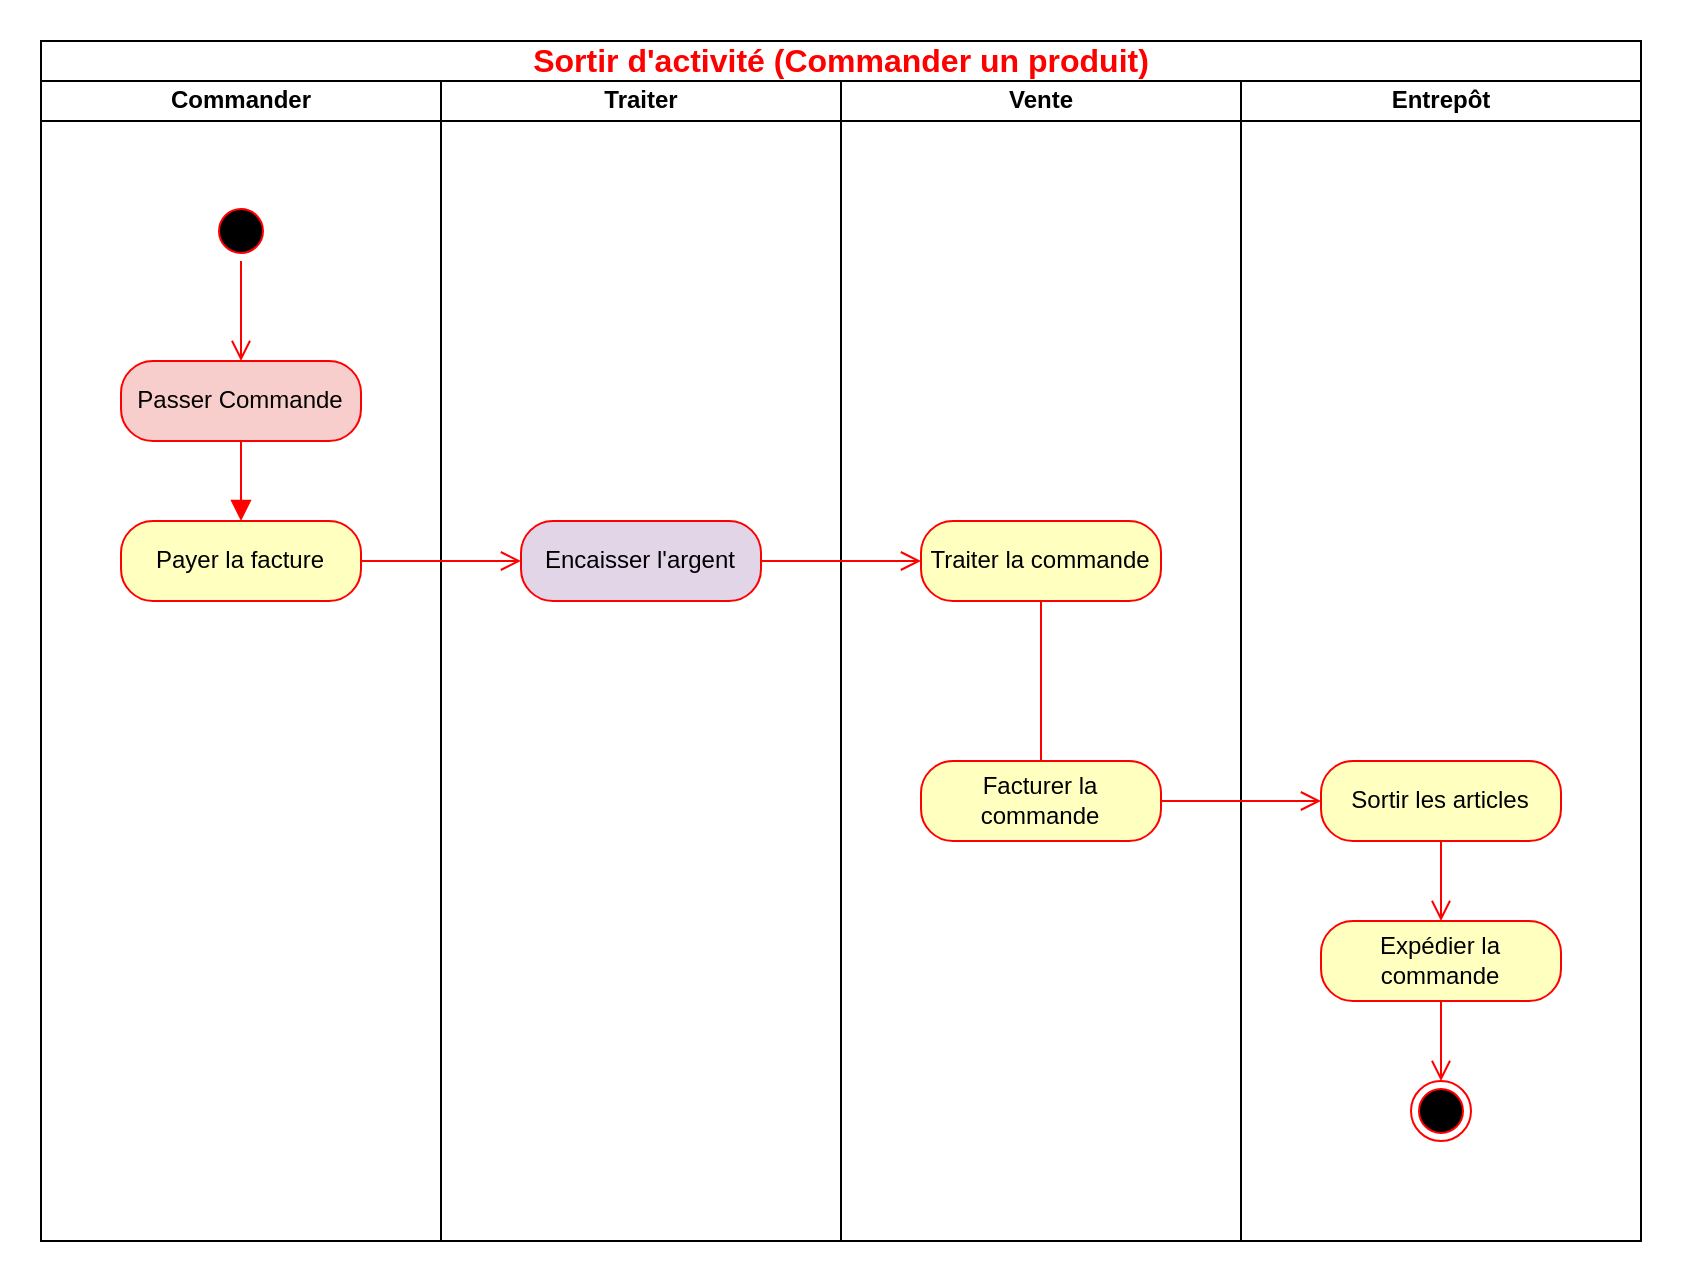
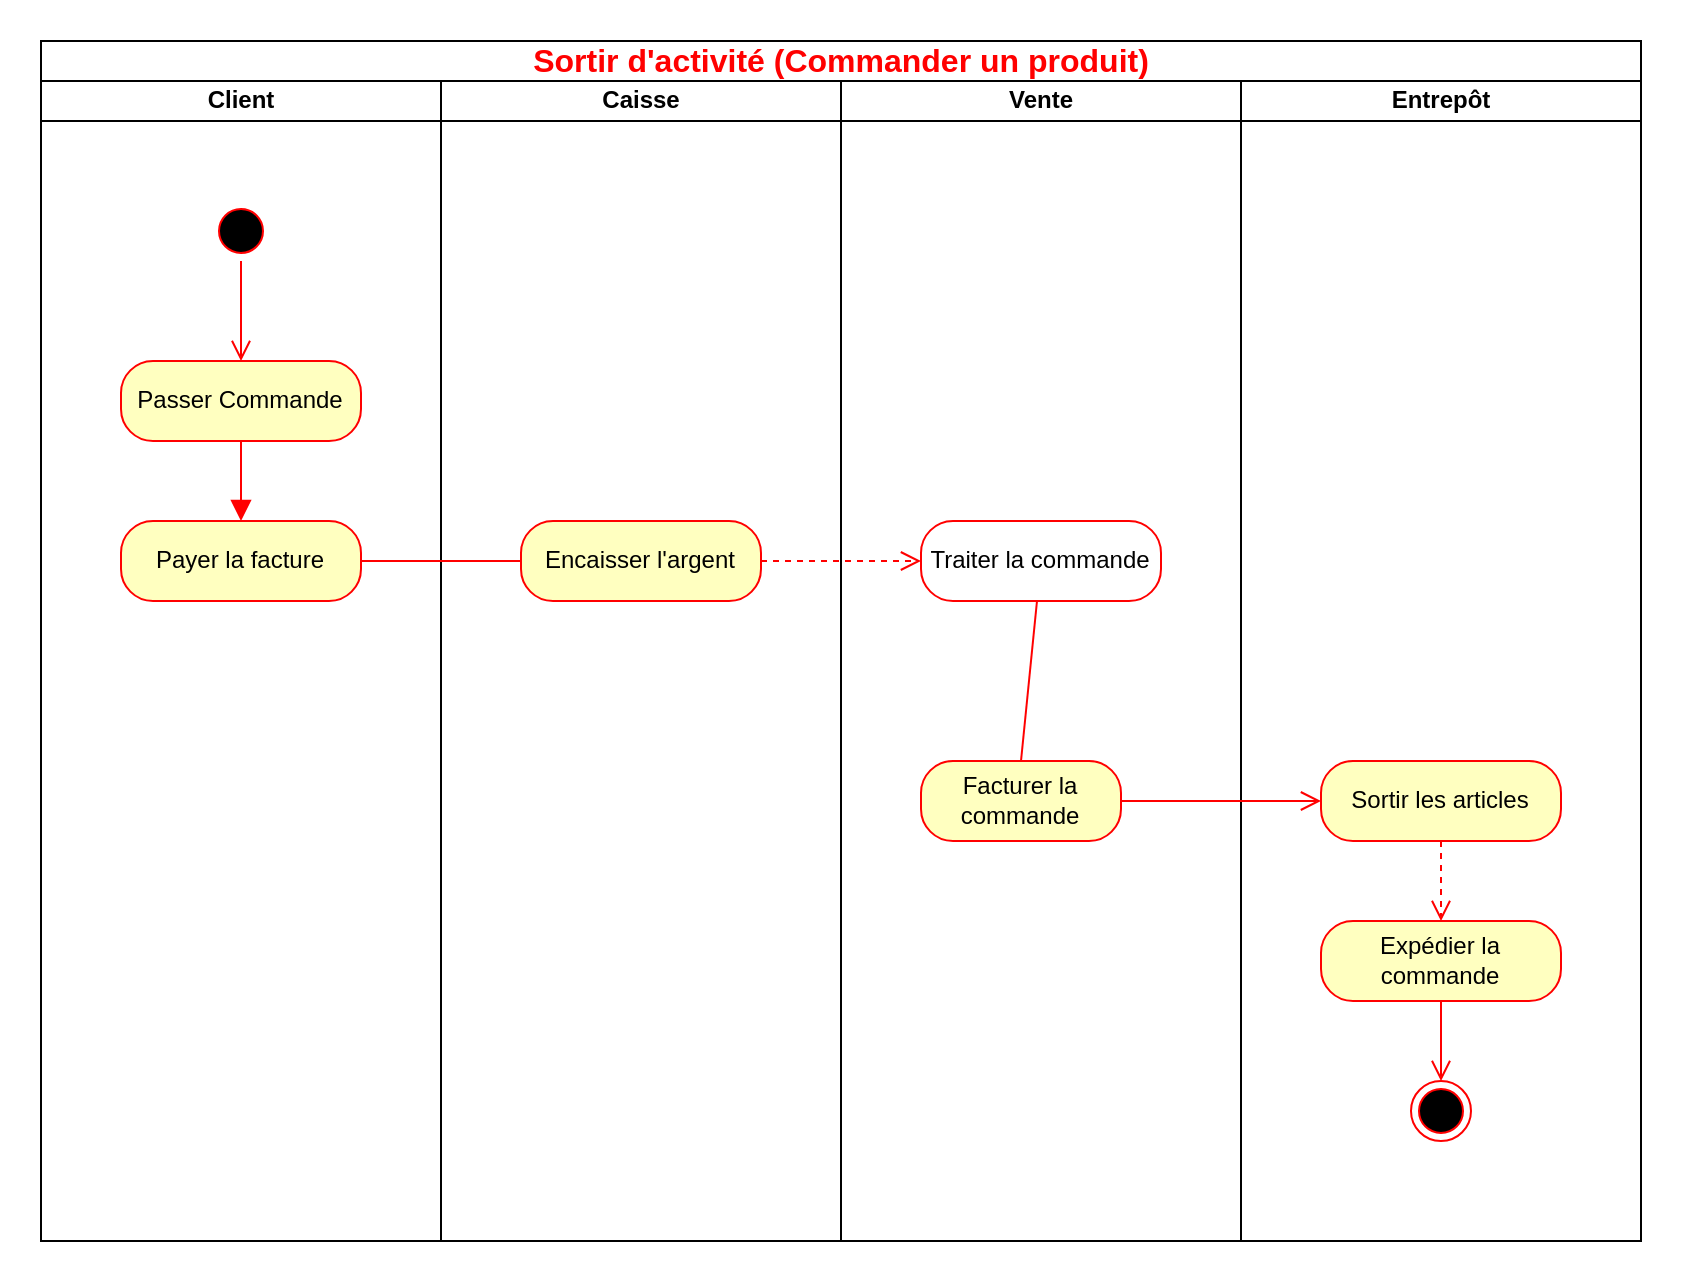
node "Commander": label "Commander" -> "Client"
node "Traiter": label "Traiter" -> "Caisse"
node "Passer Commande": fillcolor #f8cecc -> #ffffc0
edge "Payer la facture" -> "Encaisser l'argent": arrowhead open -> none
node "Encaisser l'argent": fillcolor #e1d5e7 -> #ffffc0
edge "Encaisser l'argent" -> "Traiter la commande": style solid -> dashed
node "Traiter la commande": fillcolor #ffffc0 -> #ffffff
node "Facturer la commande": size 240x80 -> 200x80
edge "Sortir les articles" -> "Expédier la commande": style solid -> dashed
